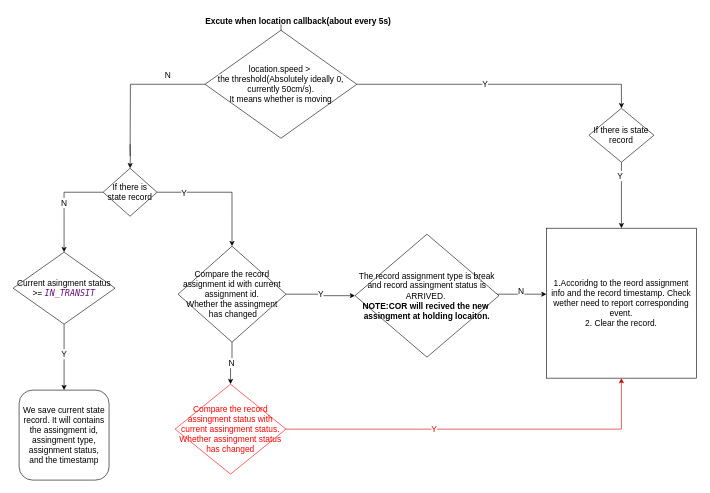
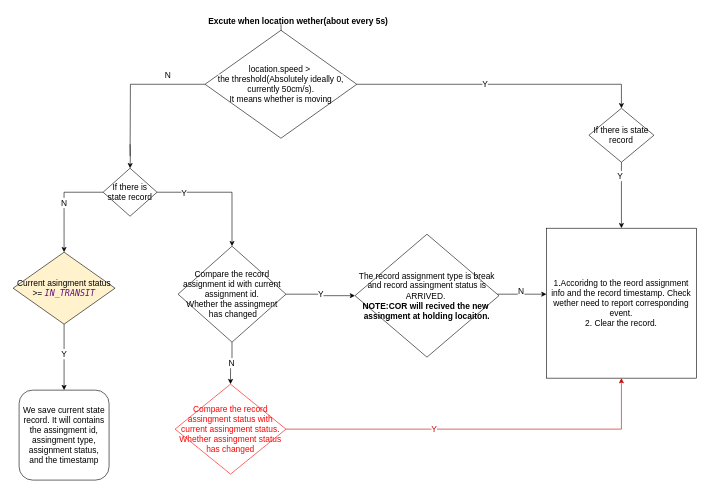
node "Excute when location callback(about every 5s)": label "Excute when location callback(about every 5s)" -> "Excute when location wether(about every 5s)"
node "Current asingment status >= IN_TRANSIT": fillcolor #ffffff -> #fff2cc
